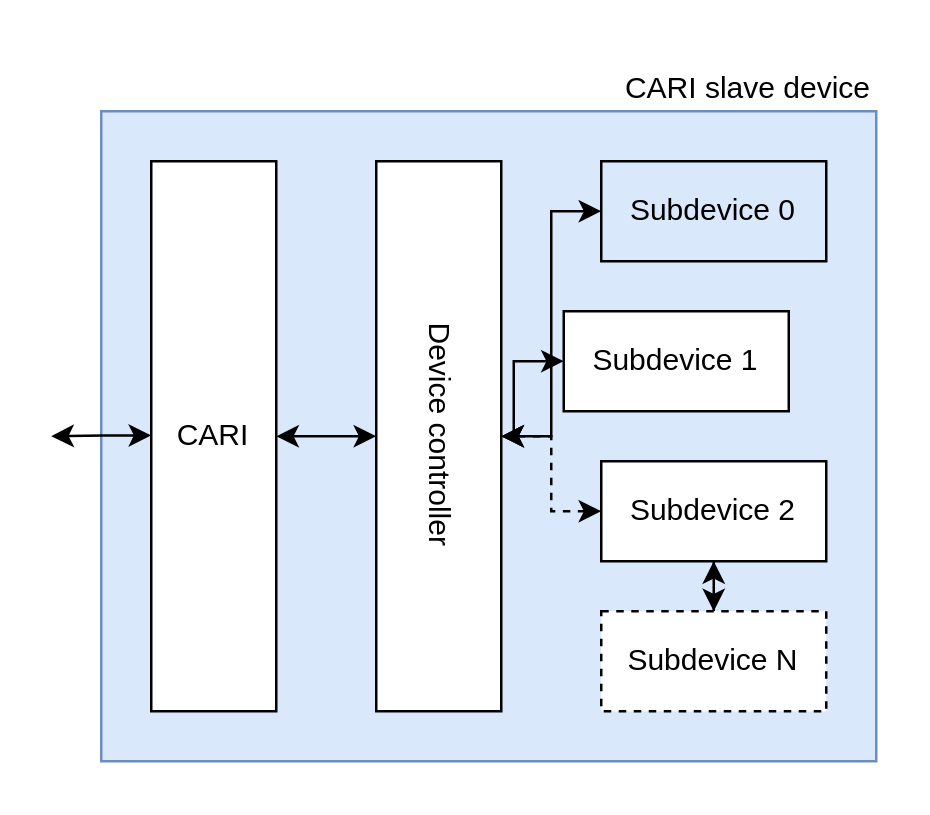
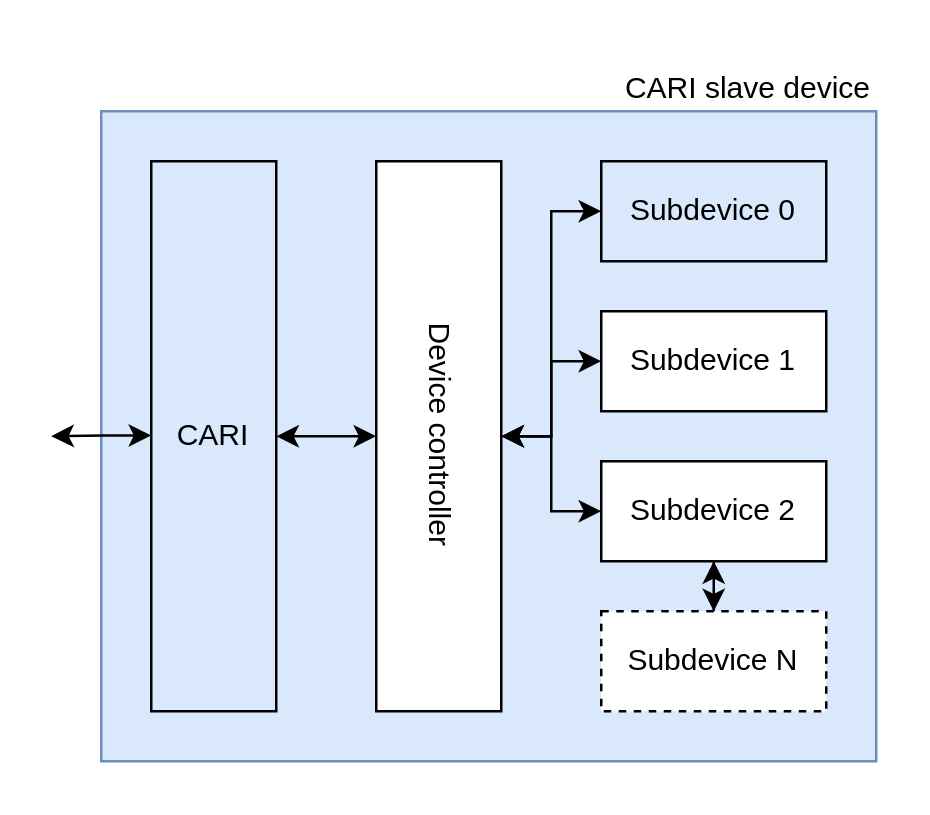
node "Subdevice 1": moved (676, 361) -> (714, 361)
node "CARI": fillcolor #ffffff -> #dae8fc
edge "Device controller" -- "Subdevice 2": style dashed -> solid
